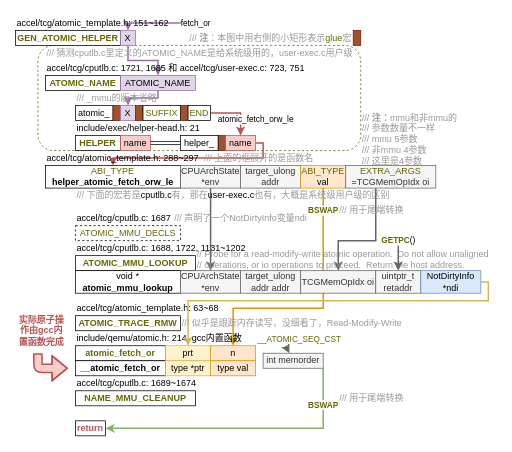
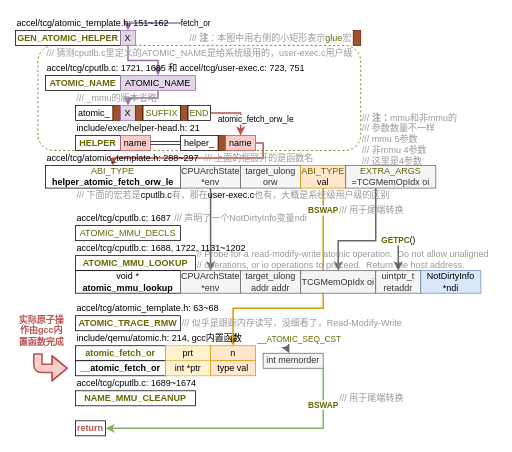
node "target_ulong addr": label "target_ulong addr" -> "target_ulong orw"
node "ATOMIC_MMU_DECLS": style dashed -> solid
edge "NotDirtyInfo *ndi" -> "prt": removed
node "type *ptr": label "type *ptr" -> "int *ptr"
